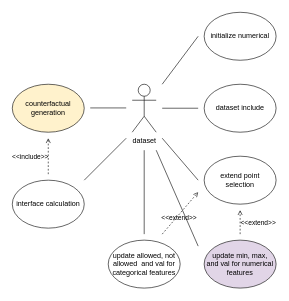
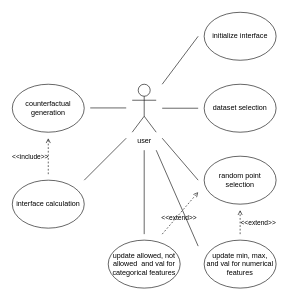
node "initialize numerical": label "initialize numerical" -> "initialize interface"
node "counterfactual generation": fillcolor #fff2cc -> #ffffff
node "dataset include": label "dataset include" -> "dataset selection"
node "dataset": label "dataset" -> "user"
node "extend point selection": label "extend point selection" -> "random point selection"
node "update min, max, and val for numerical features": fillcolor #e1d5e7 -> #ffffff
